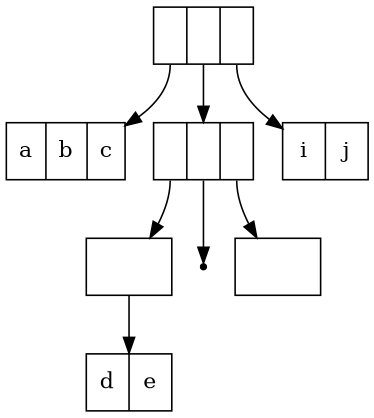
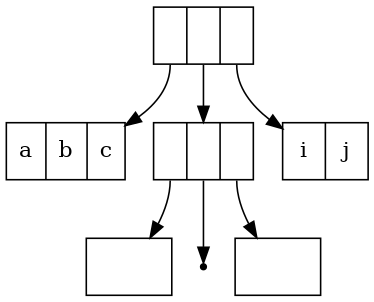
node "d": removed
